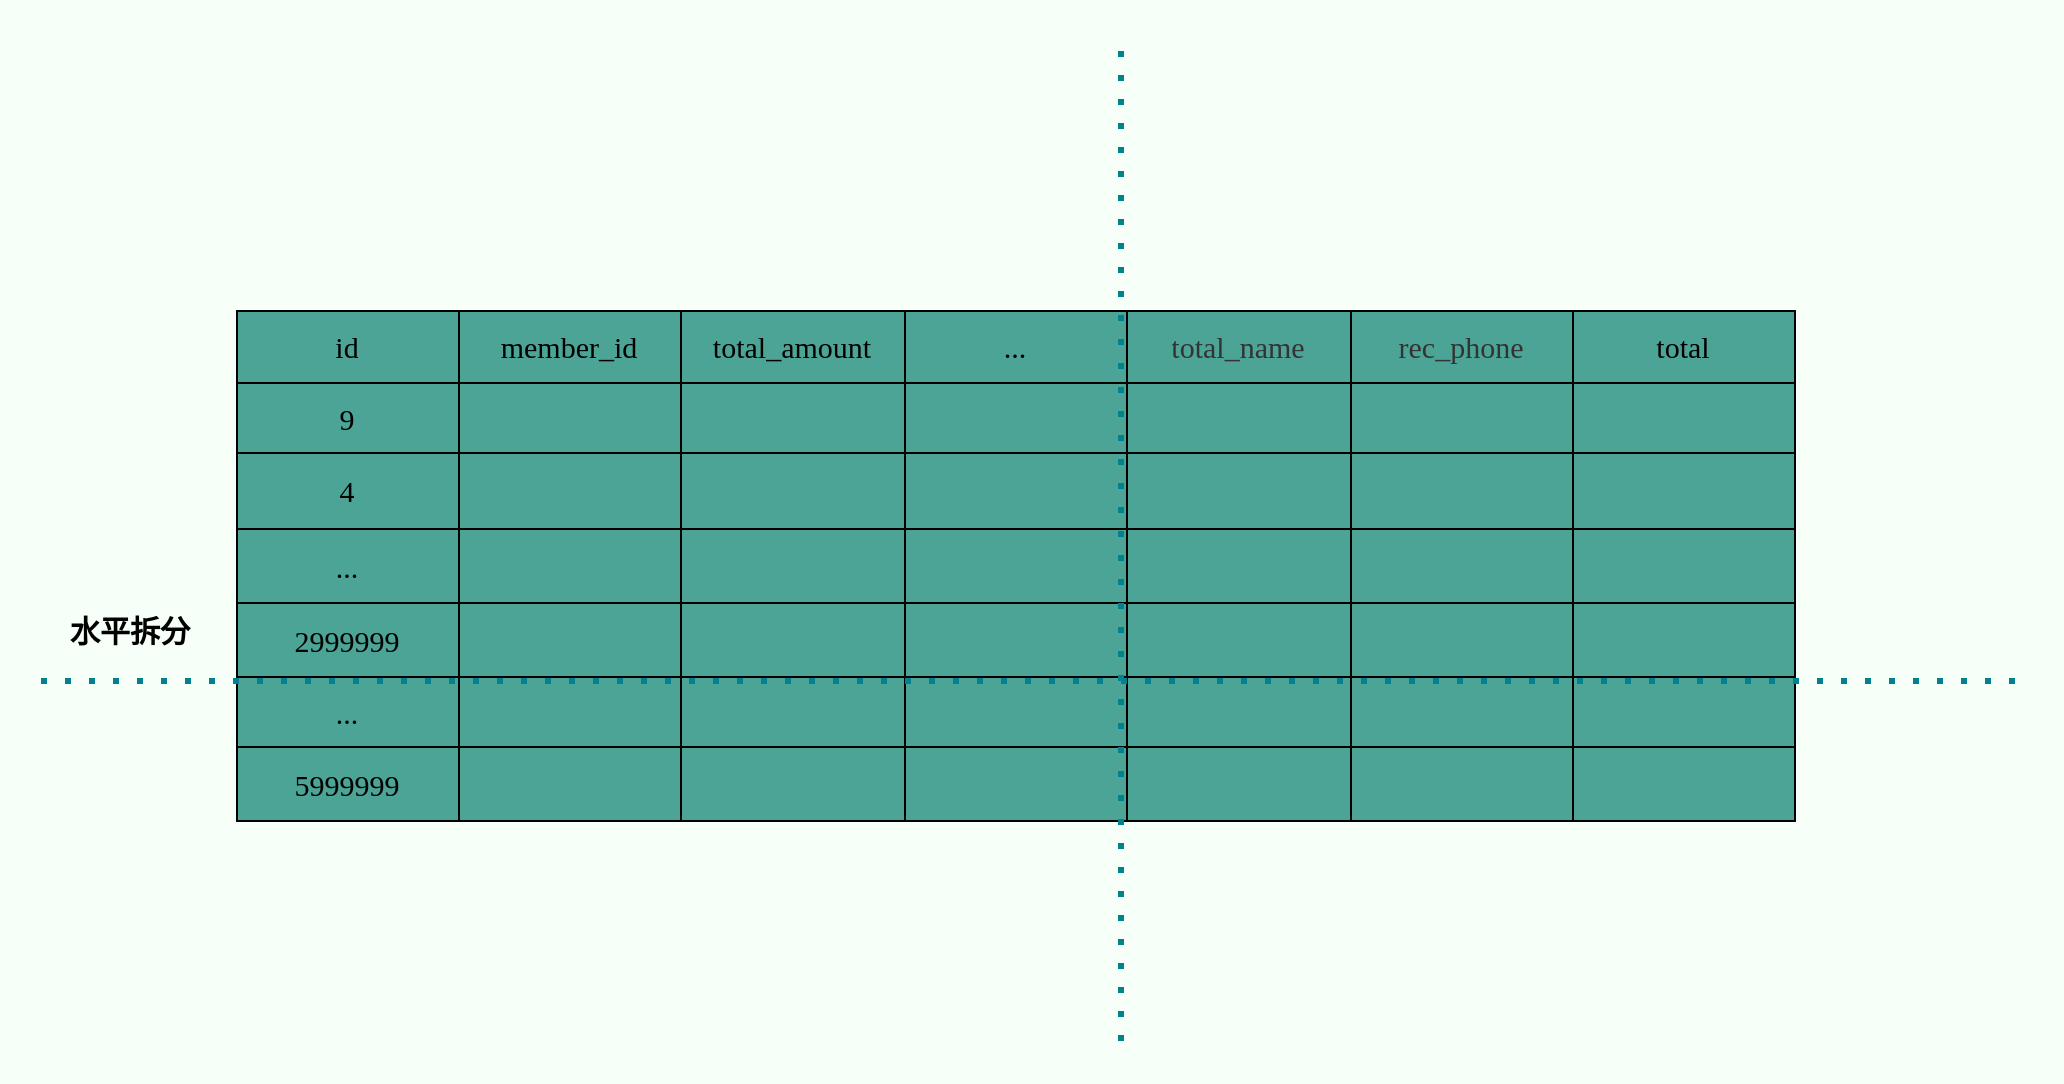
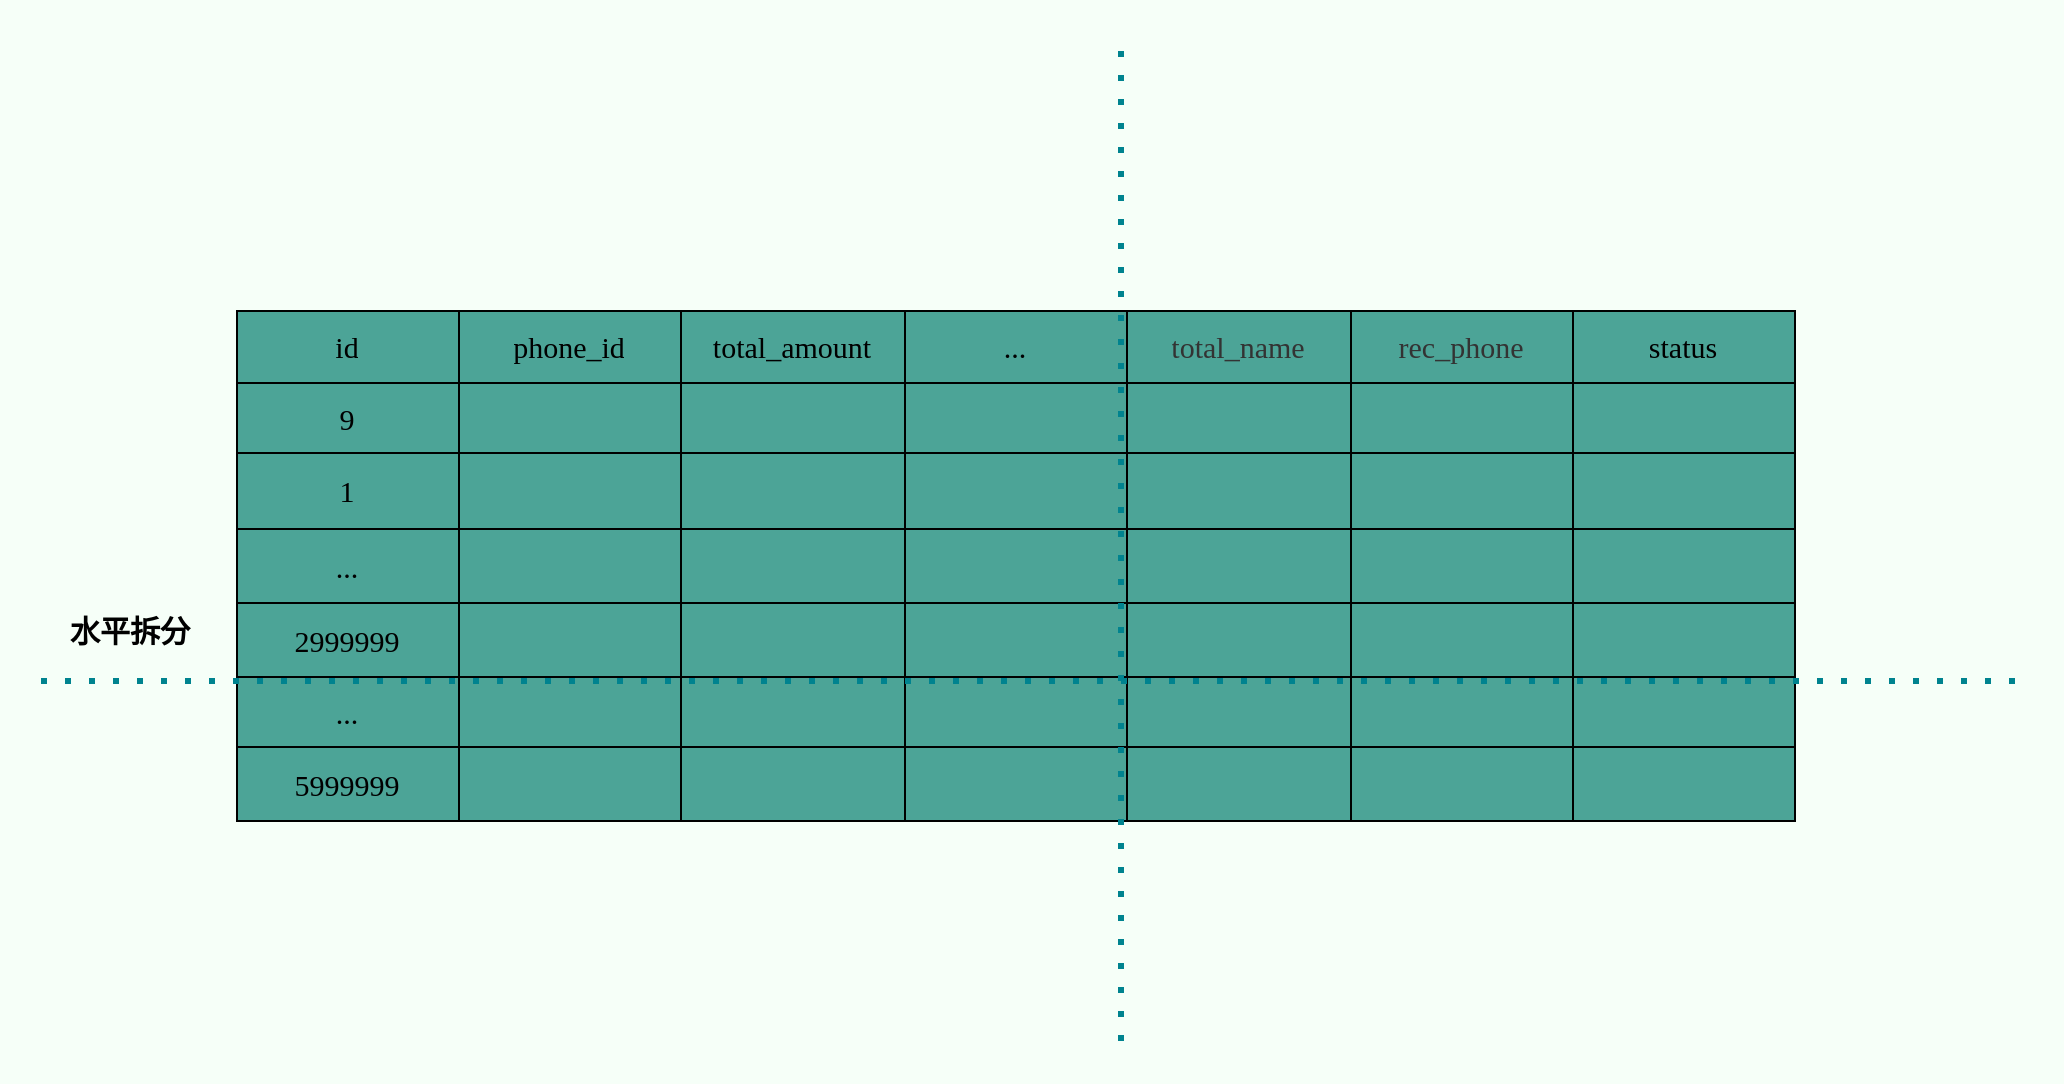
node "member_id": label "member_id" -> "phone_id"
node "total": label "total" -> "status"
node "4": label "4" -> "1"
